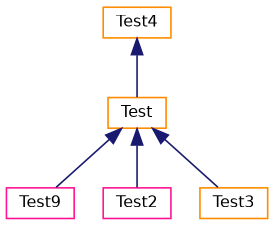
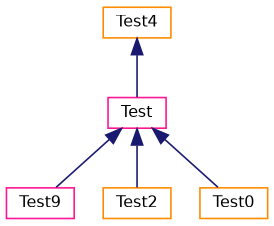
node "Test": color darkorange -> deeppink
node "Test2": color deeppink -> darkorange
node "Test3": label "Test3" -> "Test0"
